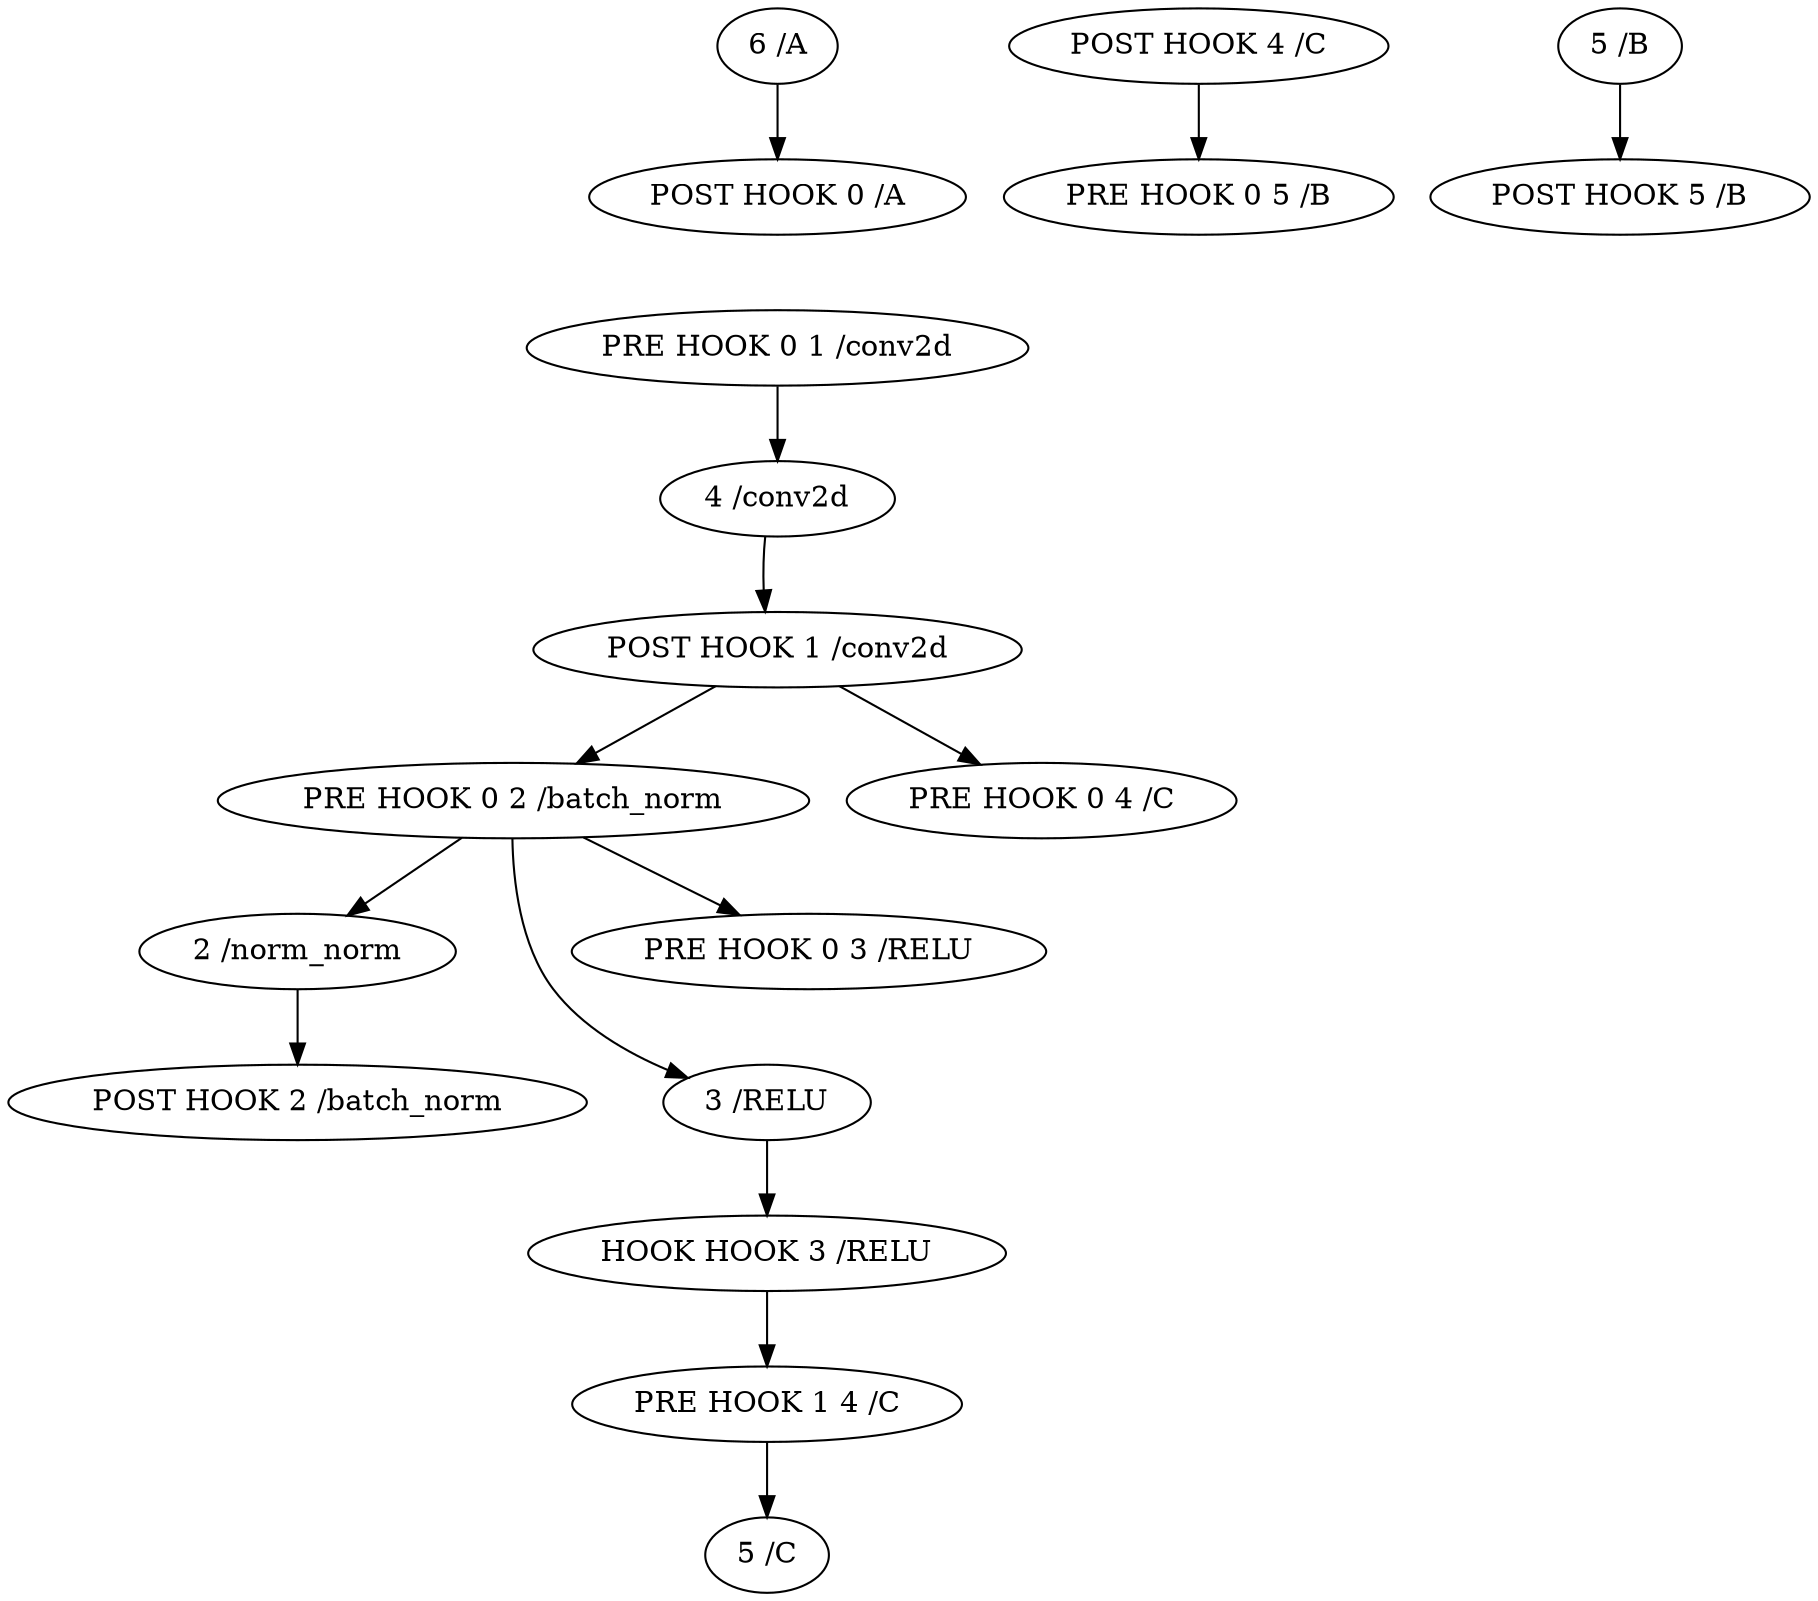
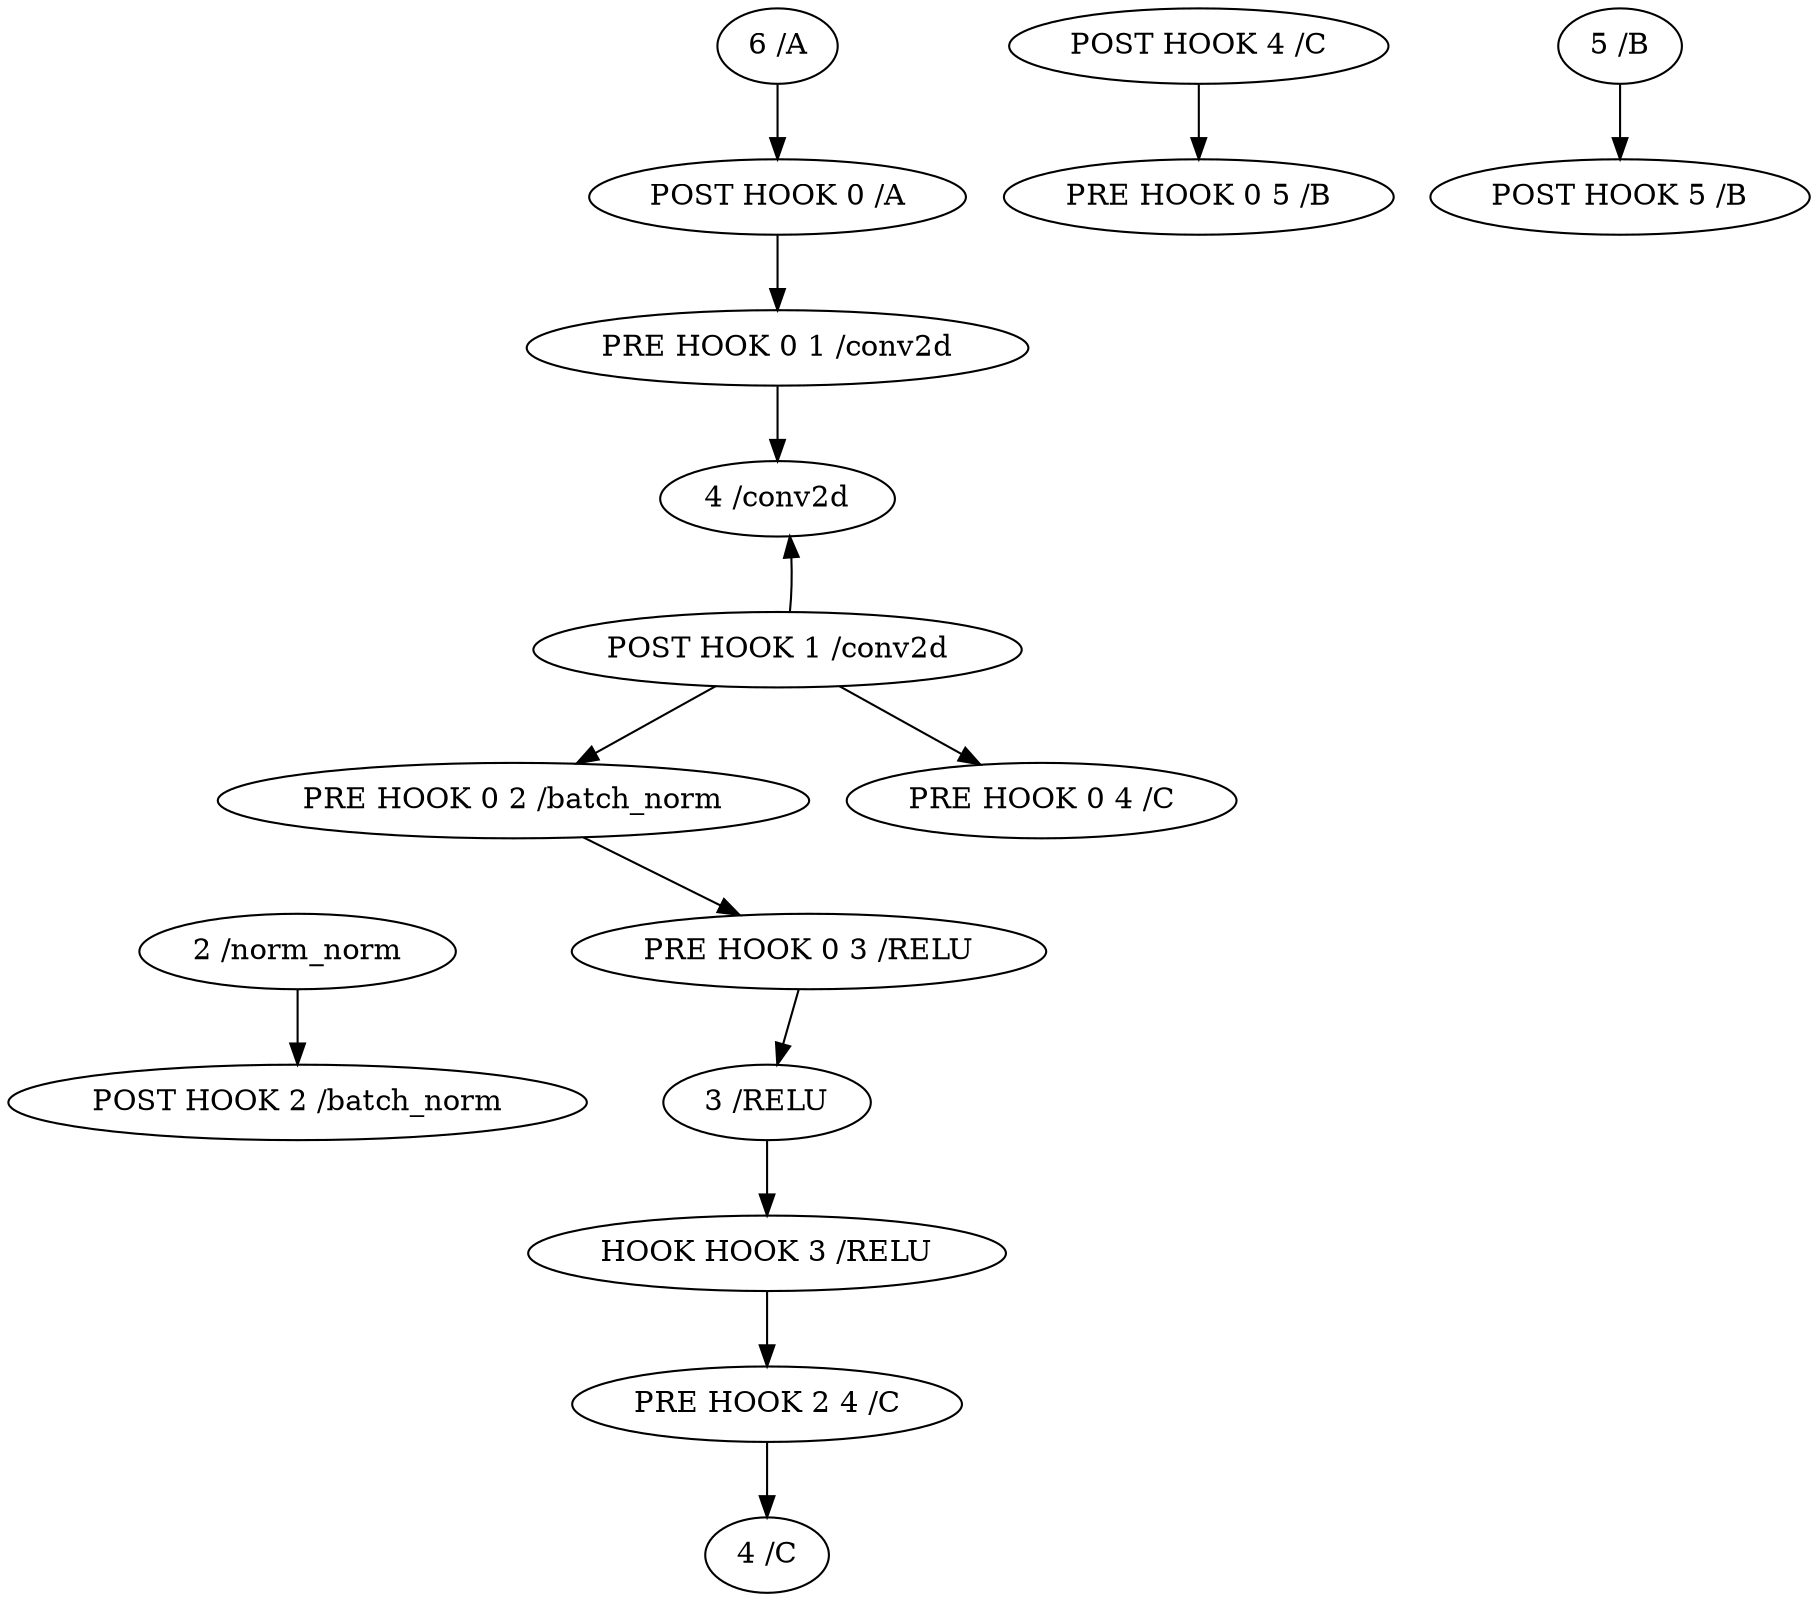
edge "POST HOOK 0 /A" -> "PRE HOOK 0 1 /conv2d": added
edge "4 /conv2d" -> "POST HOOK 1 /conv2d": reversed
edge "PRE HOOK 0 2 /batch_norm" -> "2 /norm_norm": removed
edge "PRE HOOK 0 2 /batch_norm" -> "3 /RELU": now "PRE HOOK 0 3 /RELU" -> "3 /RELU"
node "PRE HOOK 1 4 /C": label "PRE HOOK 1 4 /C" -> "PRE HOOK 2 4 /C"
node "5 /C": label "5 /C" -> "4 /C"
